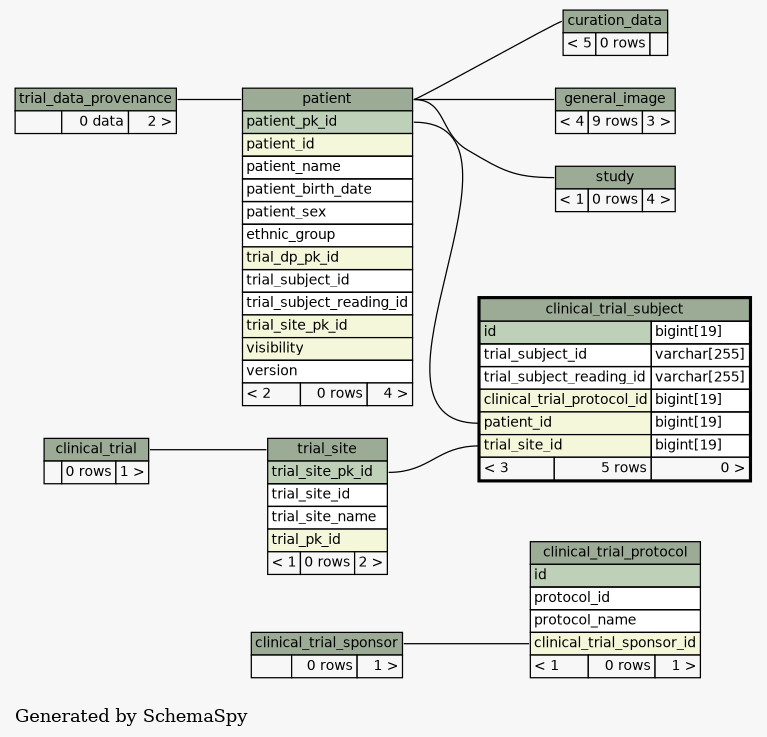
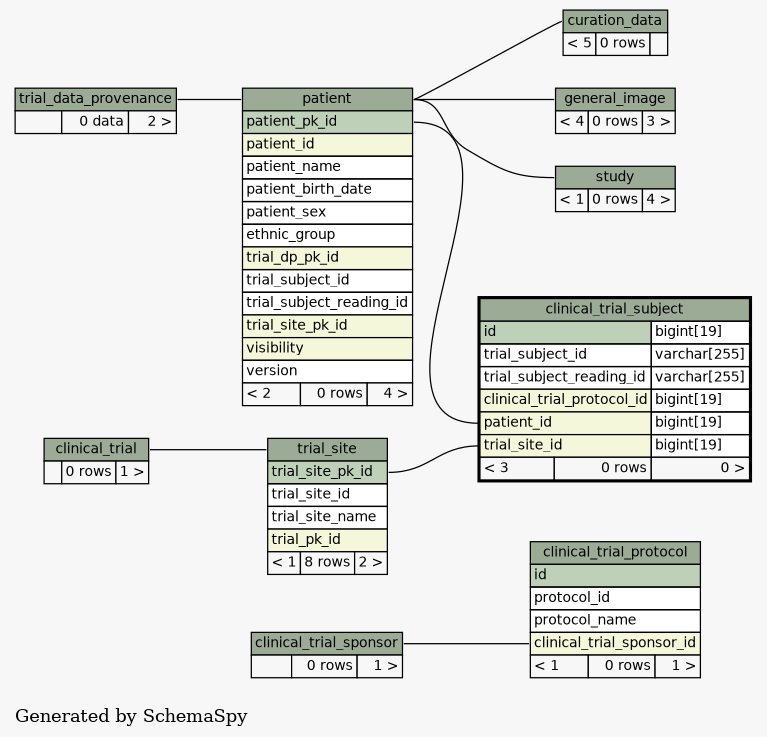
node "general_image": text "9 rows" -> "0 rows"
node "clinical_trial_subject": text "5 rows" -> "0 rows"
node "trial_site": text "0 rows" -> "8 rows"
